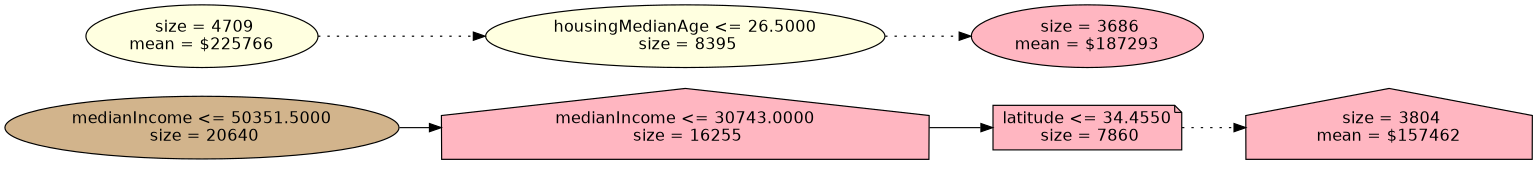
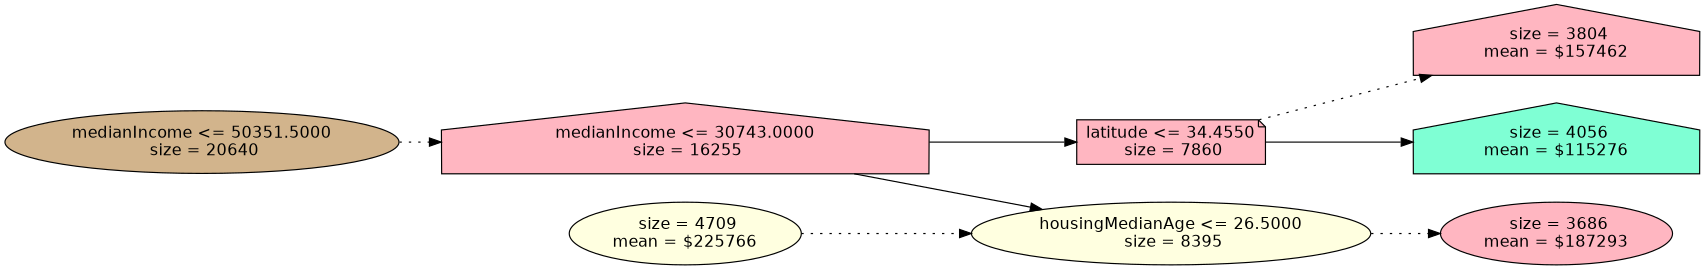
edge "medianIncome <= 50351.5000 size = 20640" -> "medianIncome <= 30743.0000 size = 16255": style solid -> dotted
node "size = 4056 mean = $115276": added
edge "medianIncome <= 30743.0000 size = 16255" -> "housingMedianAge <= 26.5000 size = 8395": added
